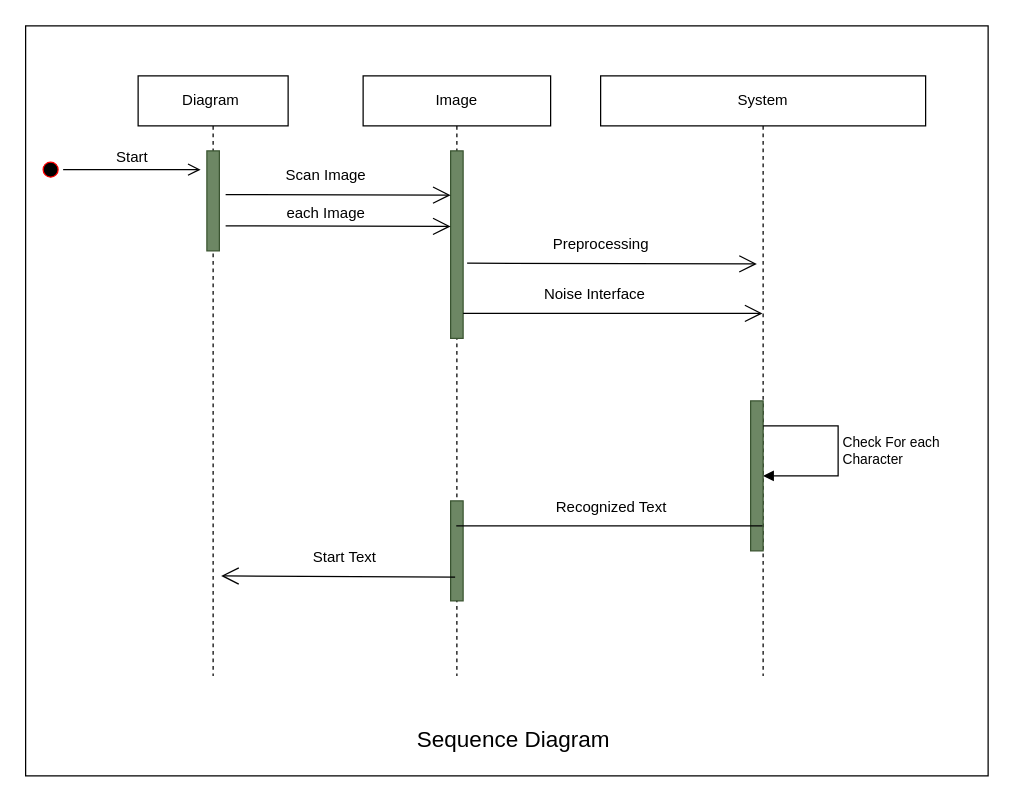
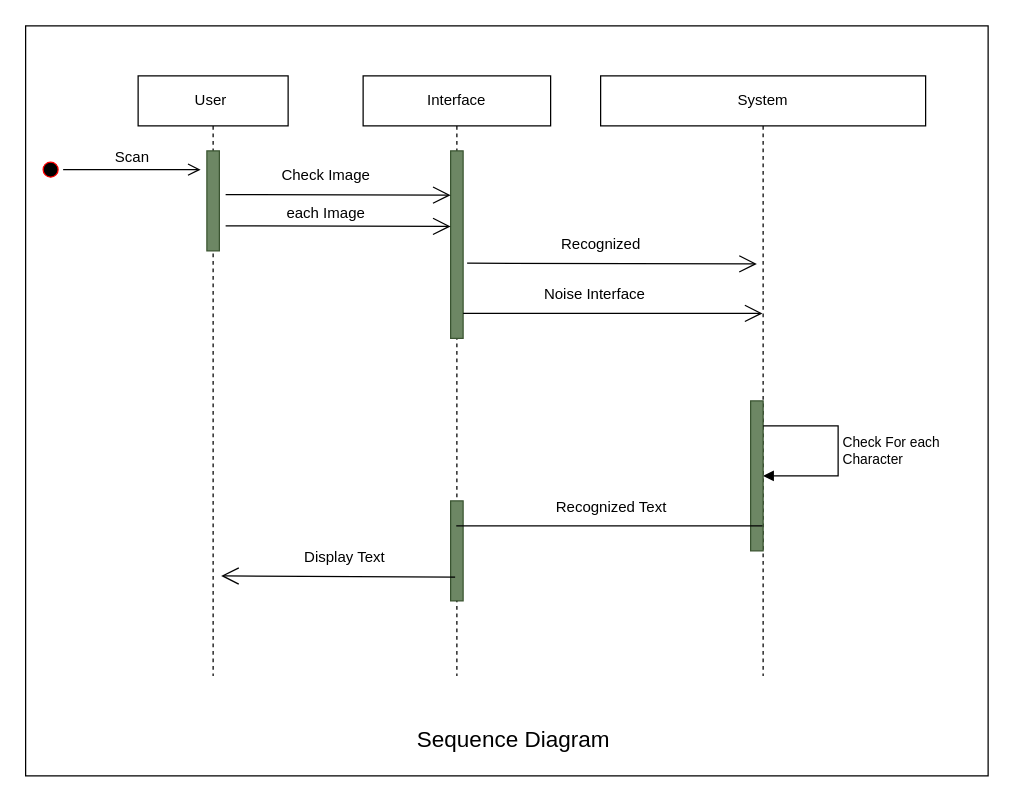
node "Diagram": label "Diagram" -> "User"
node "Image": label "Image" -> "Interface"
node "Start": label "Start" -> "Scan"
node "Scan Image": label "Scan Image" -> "Check Image"
node "Preprocessing": label "Preprocessing" -> "Recognized"
node "Start Text": label "Start Text" -> "Display Text"
